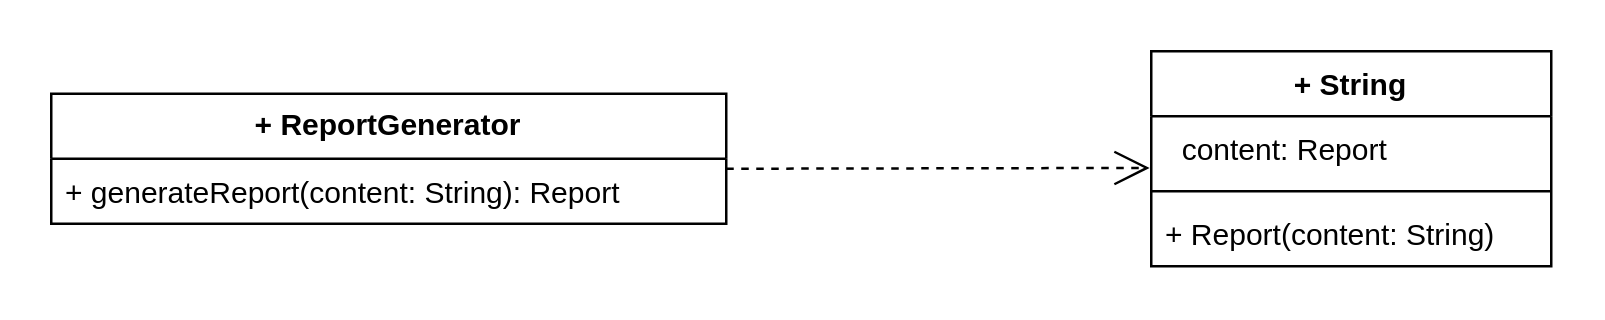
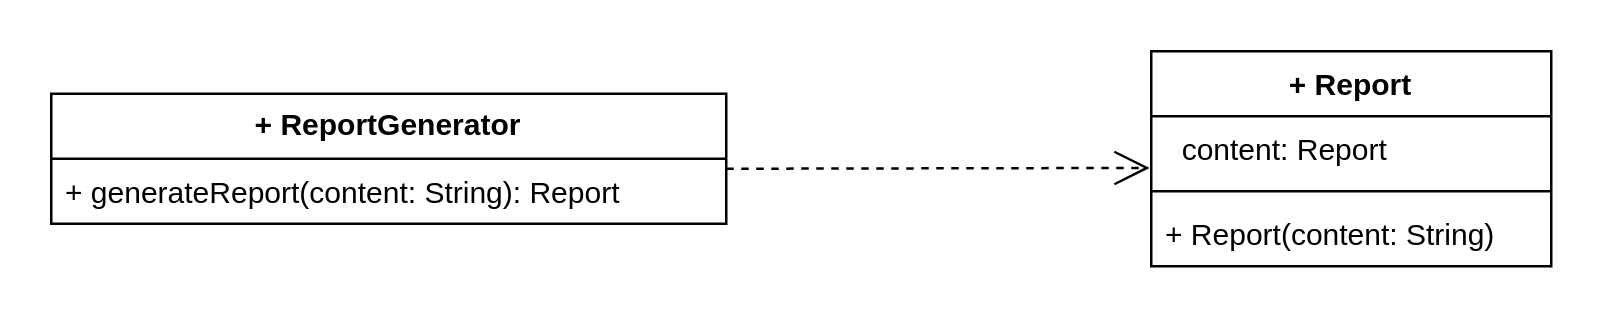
node "+ String": label "+ String" -> "+ Report"
